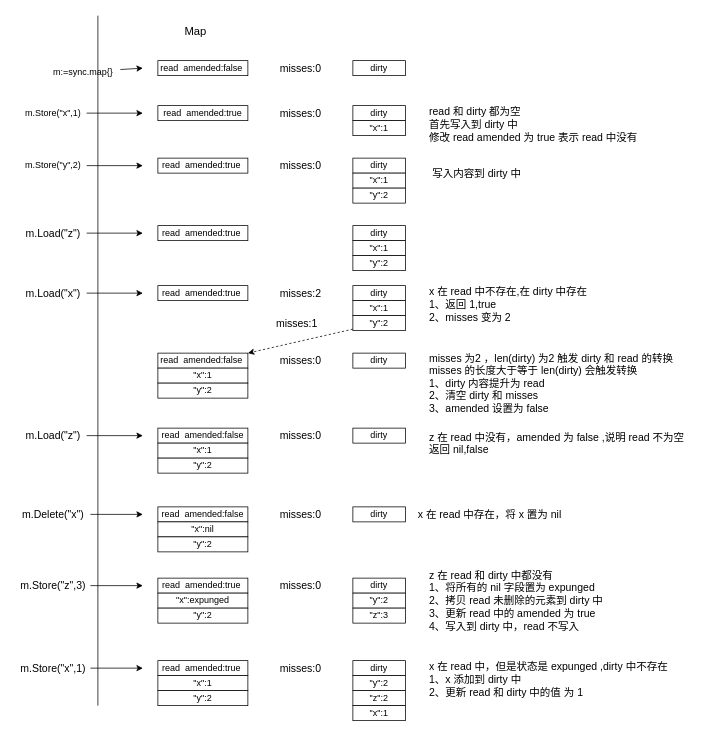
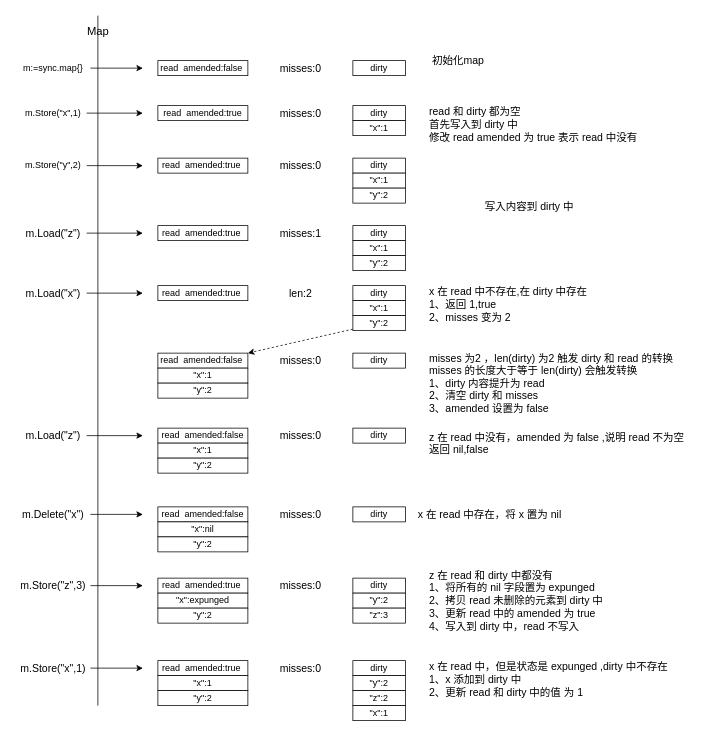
node "Map": moved (195, 30) -> (98, 30)
node "初始化map": added
node "m:=sync.map{}": moved (83, 72) -> (53, 68)
node "写入内容到 dirty 中": moved (477, 173) -> (529, 207)
node "misses:2": label "misses:2" -> "len:2"
node "misses:1": moved (297, 323) -> (300, 233)
